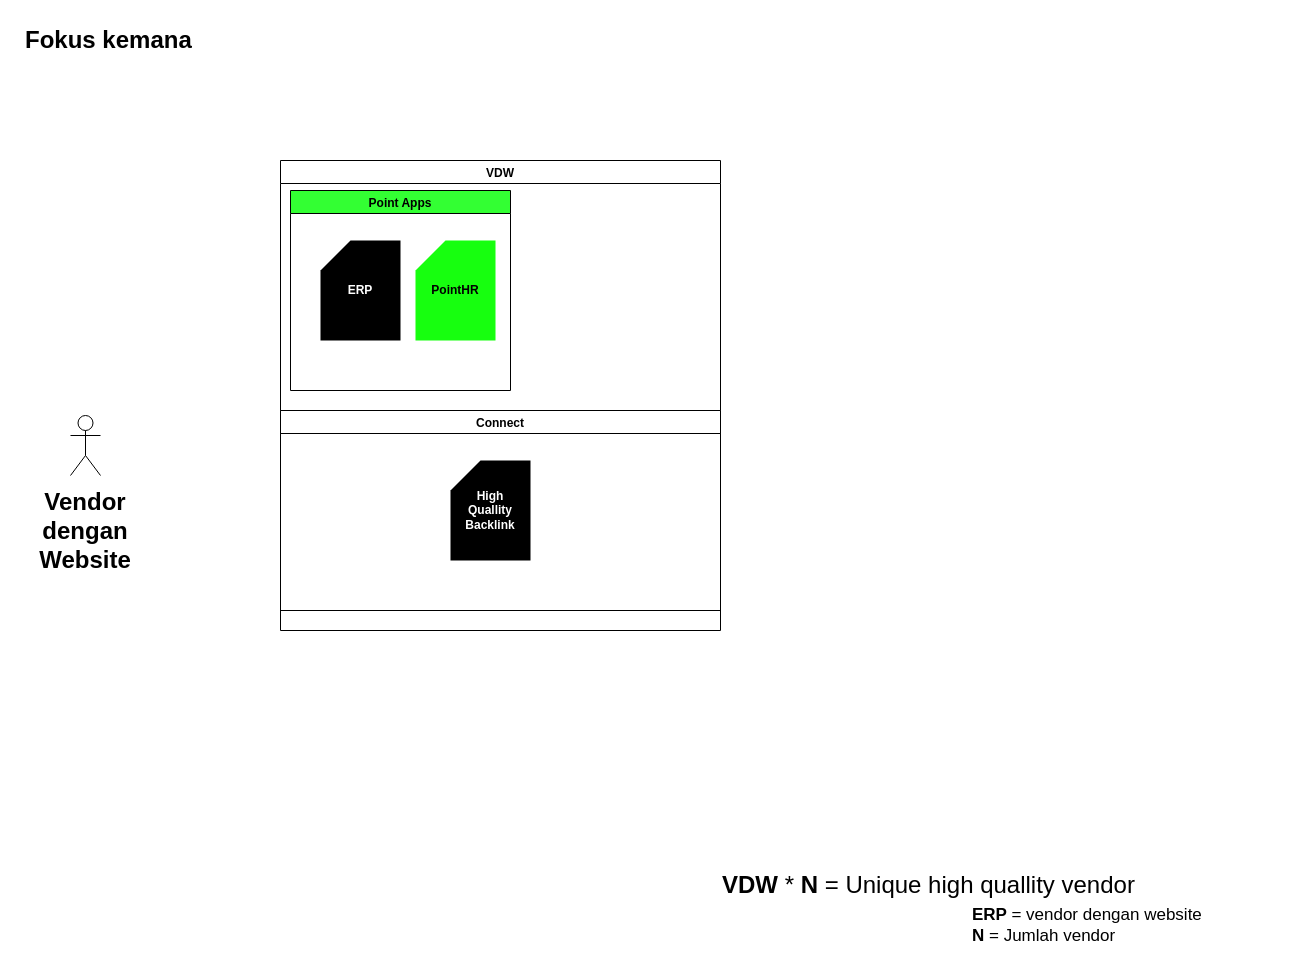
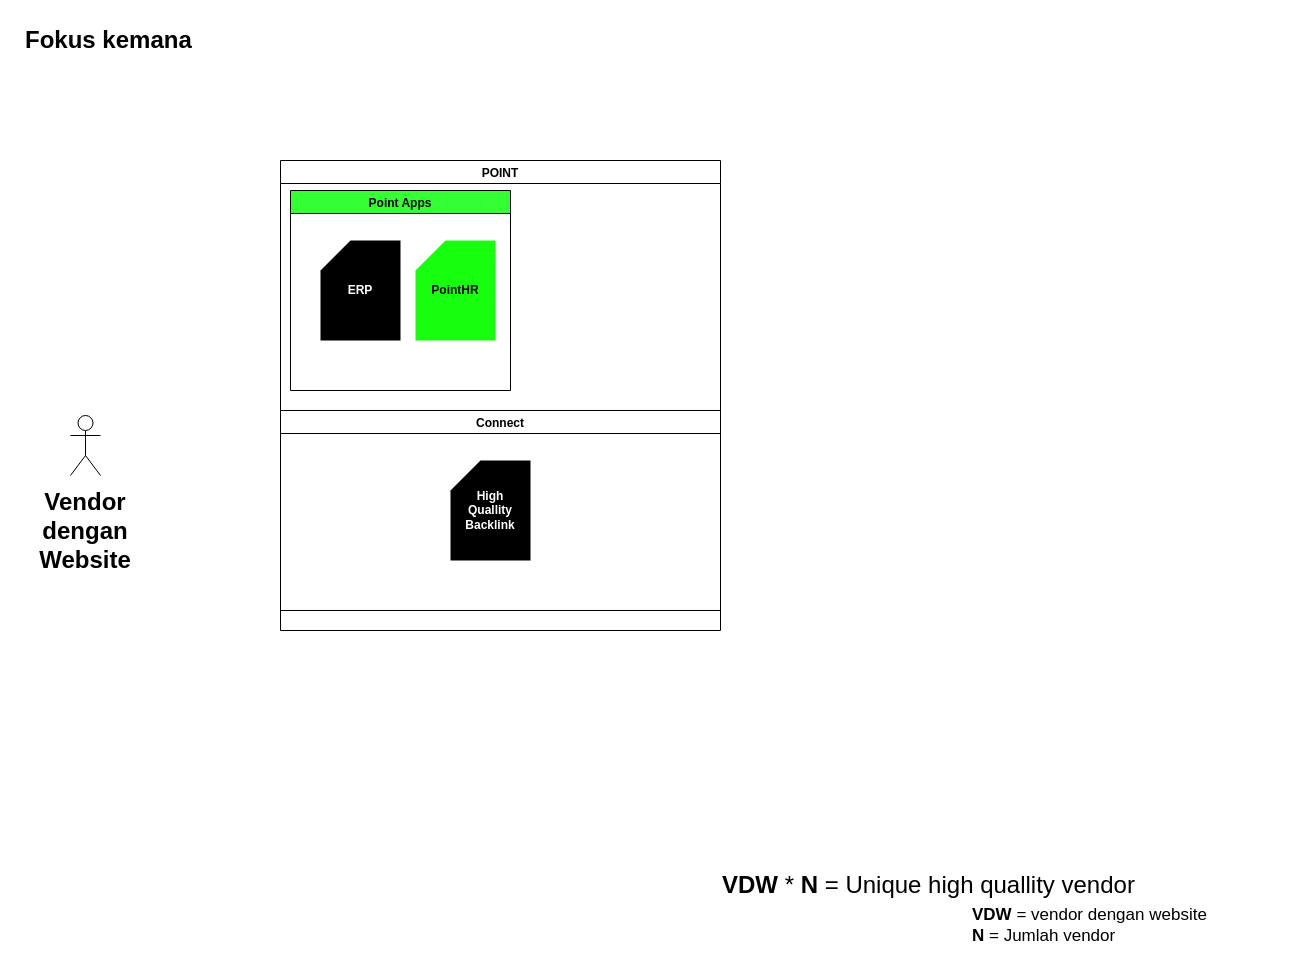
node "VDW": label "VDW" -> "POINT"
node "ERP = vendor dengan website N = Jumlah vendor": label "ERP = vendor dengan website N = Jumlah vendor" -> "VDW = vendor dengan website N = Jumlah vendor"
